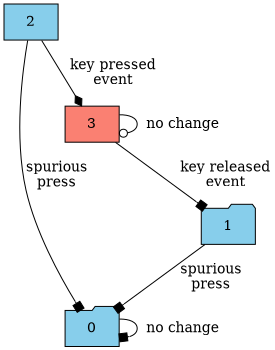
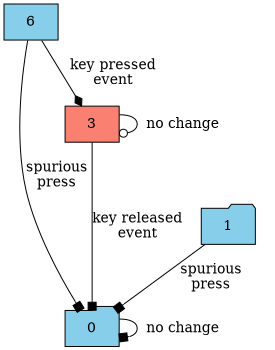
node "2": label "2" -> "6"
edge "3" -> "1": now "3" -> "0"
